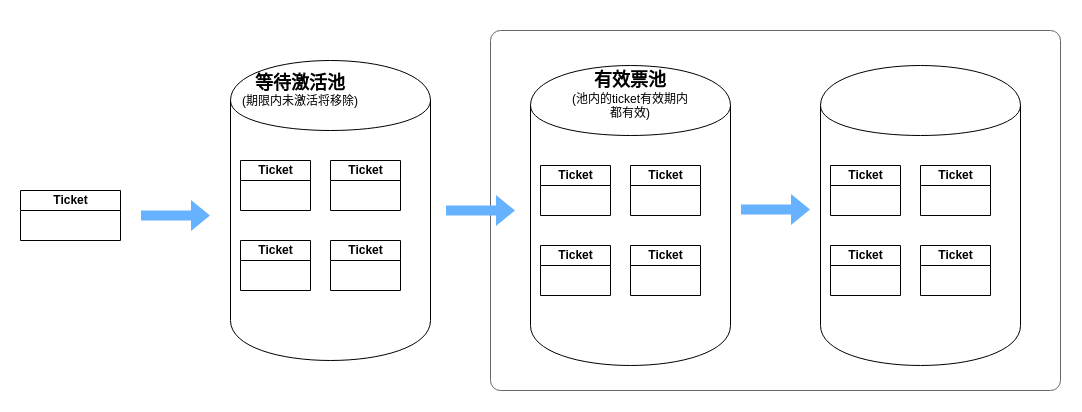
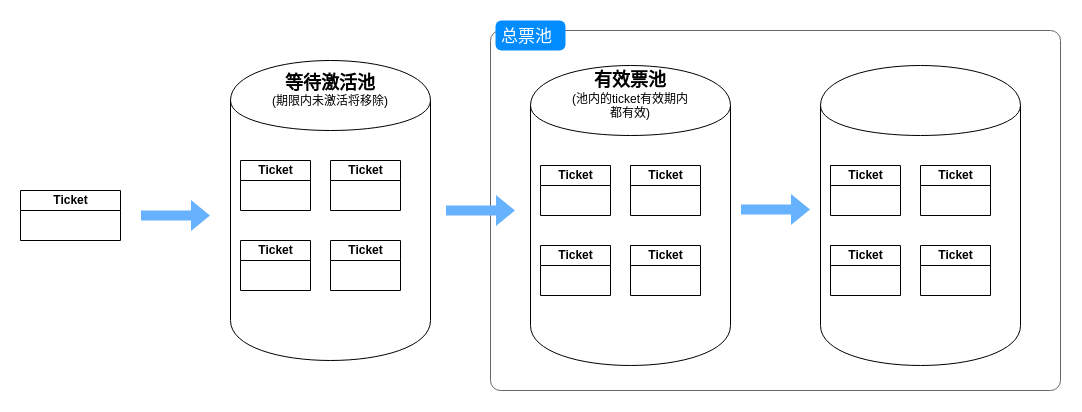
node "总票池": added
node "等待激活池 (期限内未激活将移除)": moved (301, 91) -> (331, 91)
